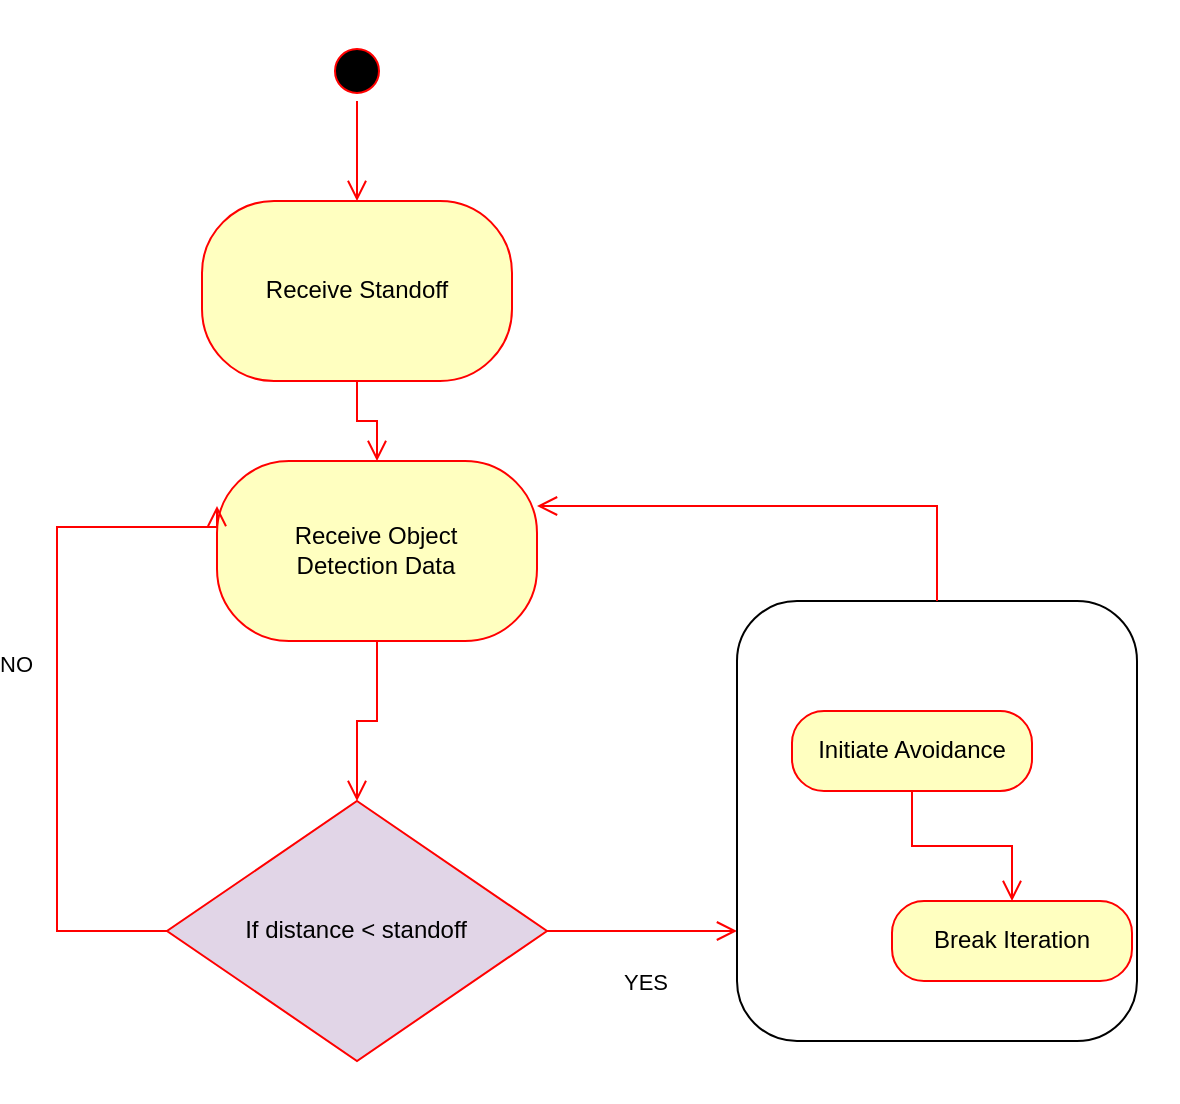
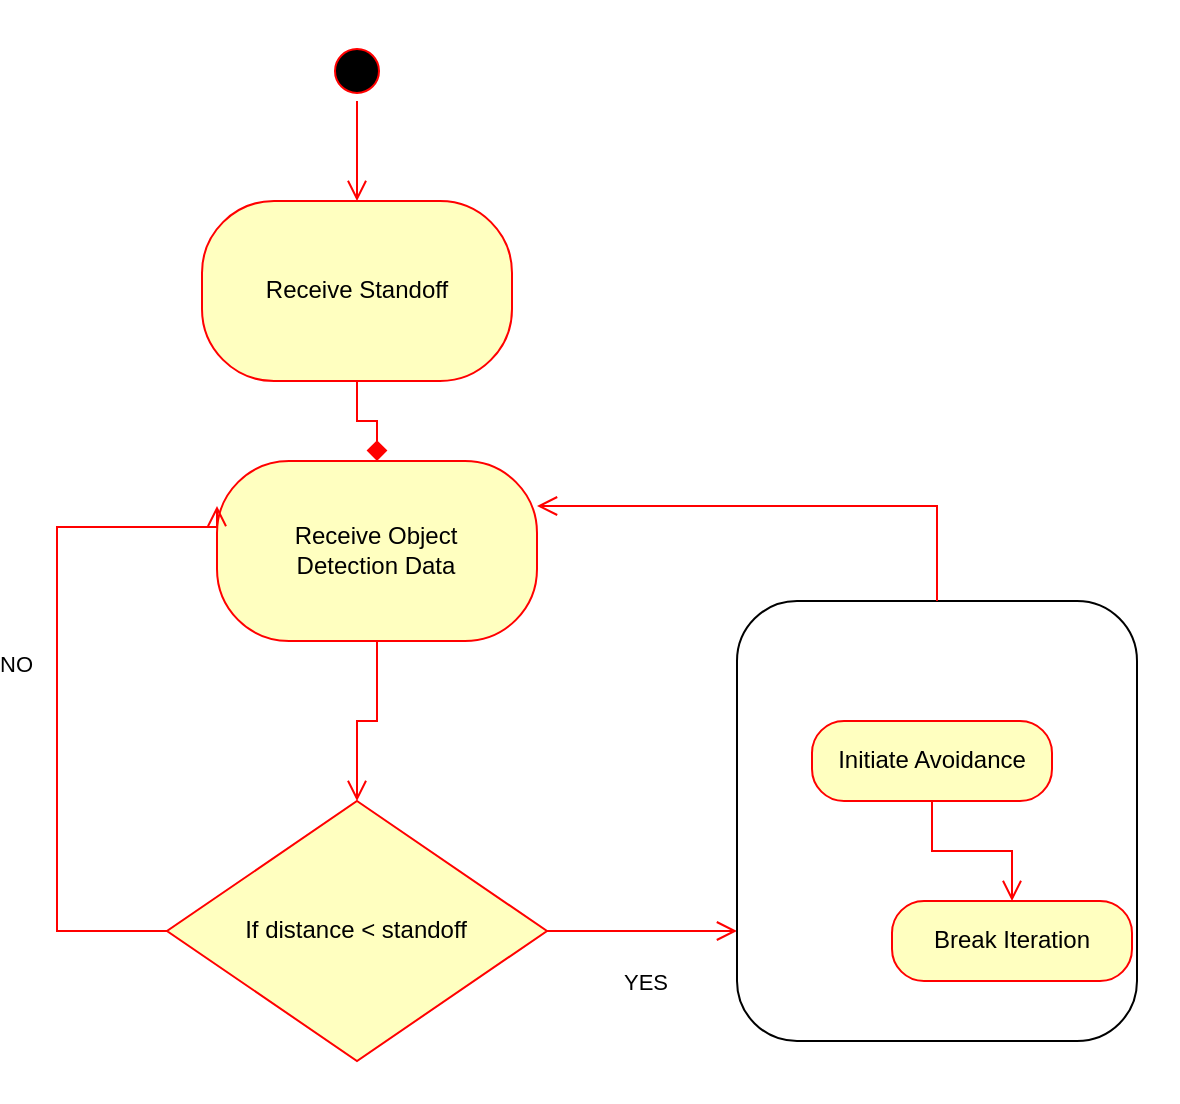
edge "Receive Standoff" -> "Receive Object Detection Data": arrowhead open -> diamond
node "Initiate Avoidance": moved (912, 751) -> (932, 761)
node "If distance < standoff": fillcolor #e1d5e7 -> #ffffc0
